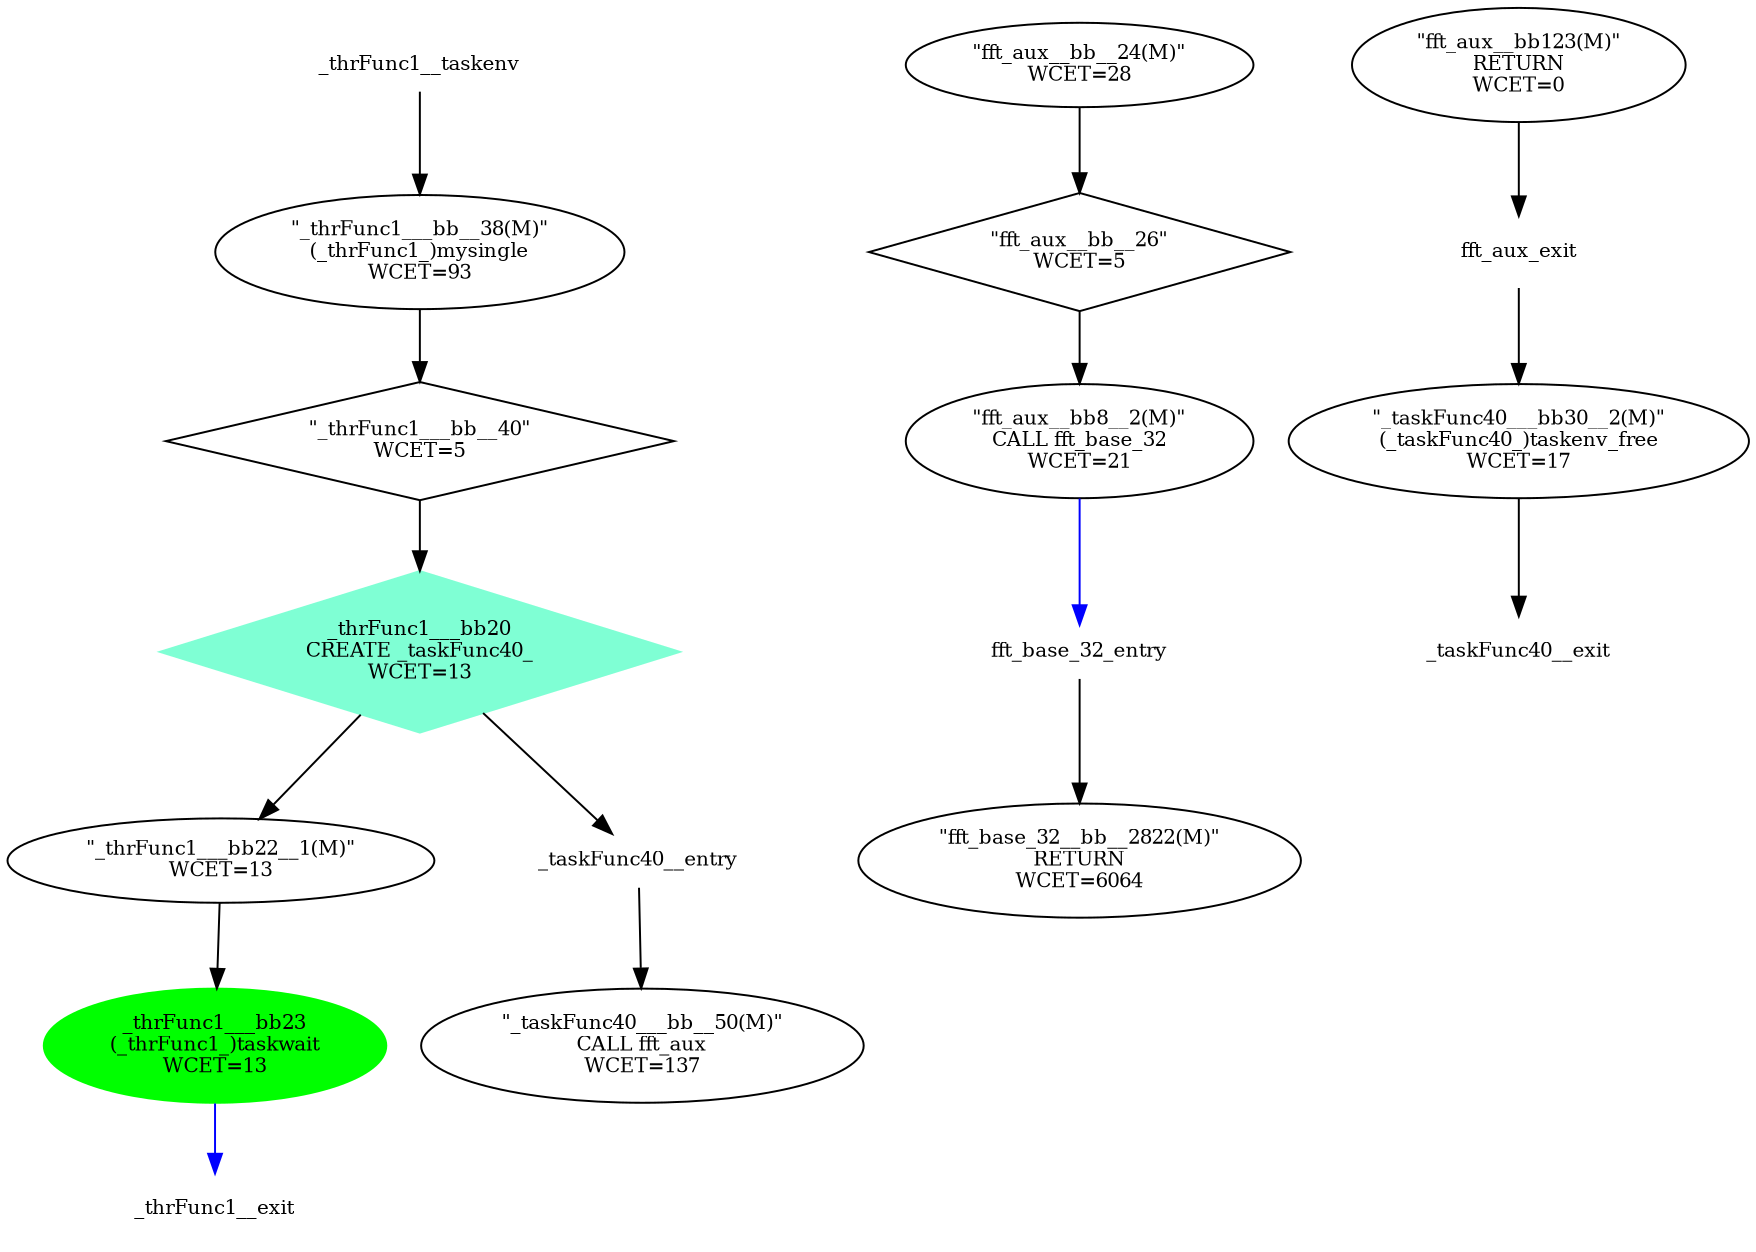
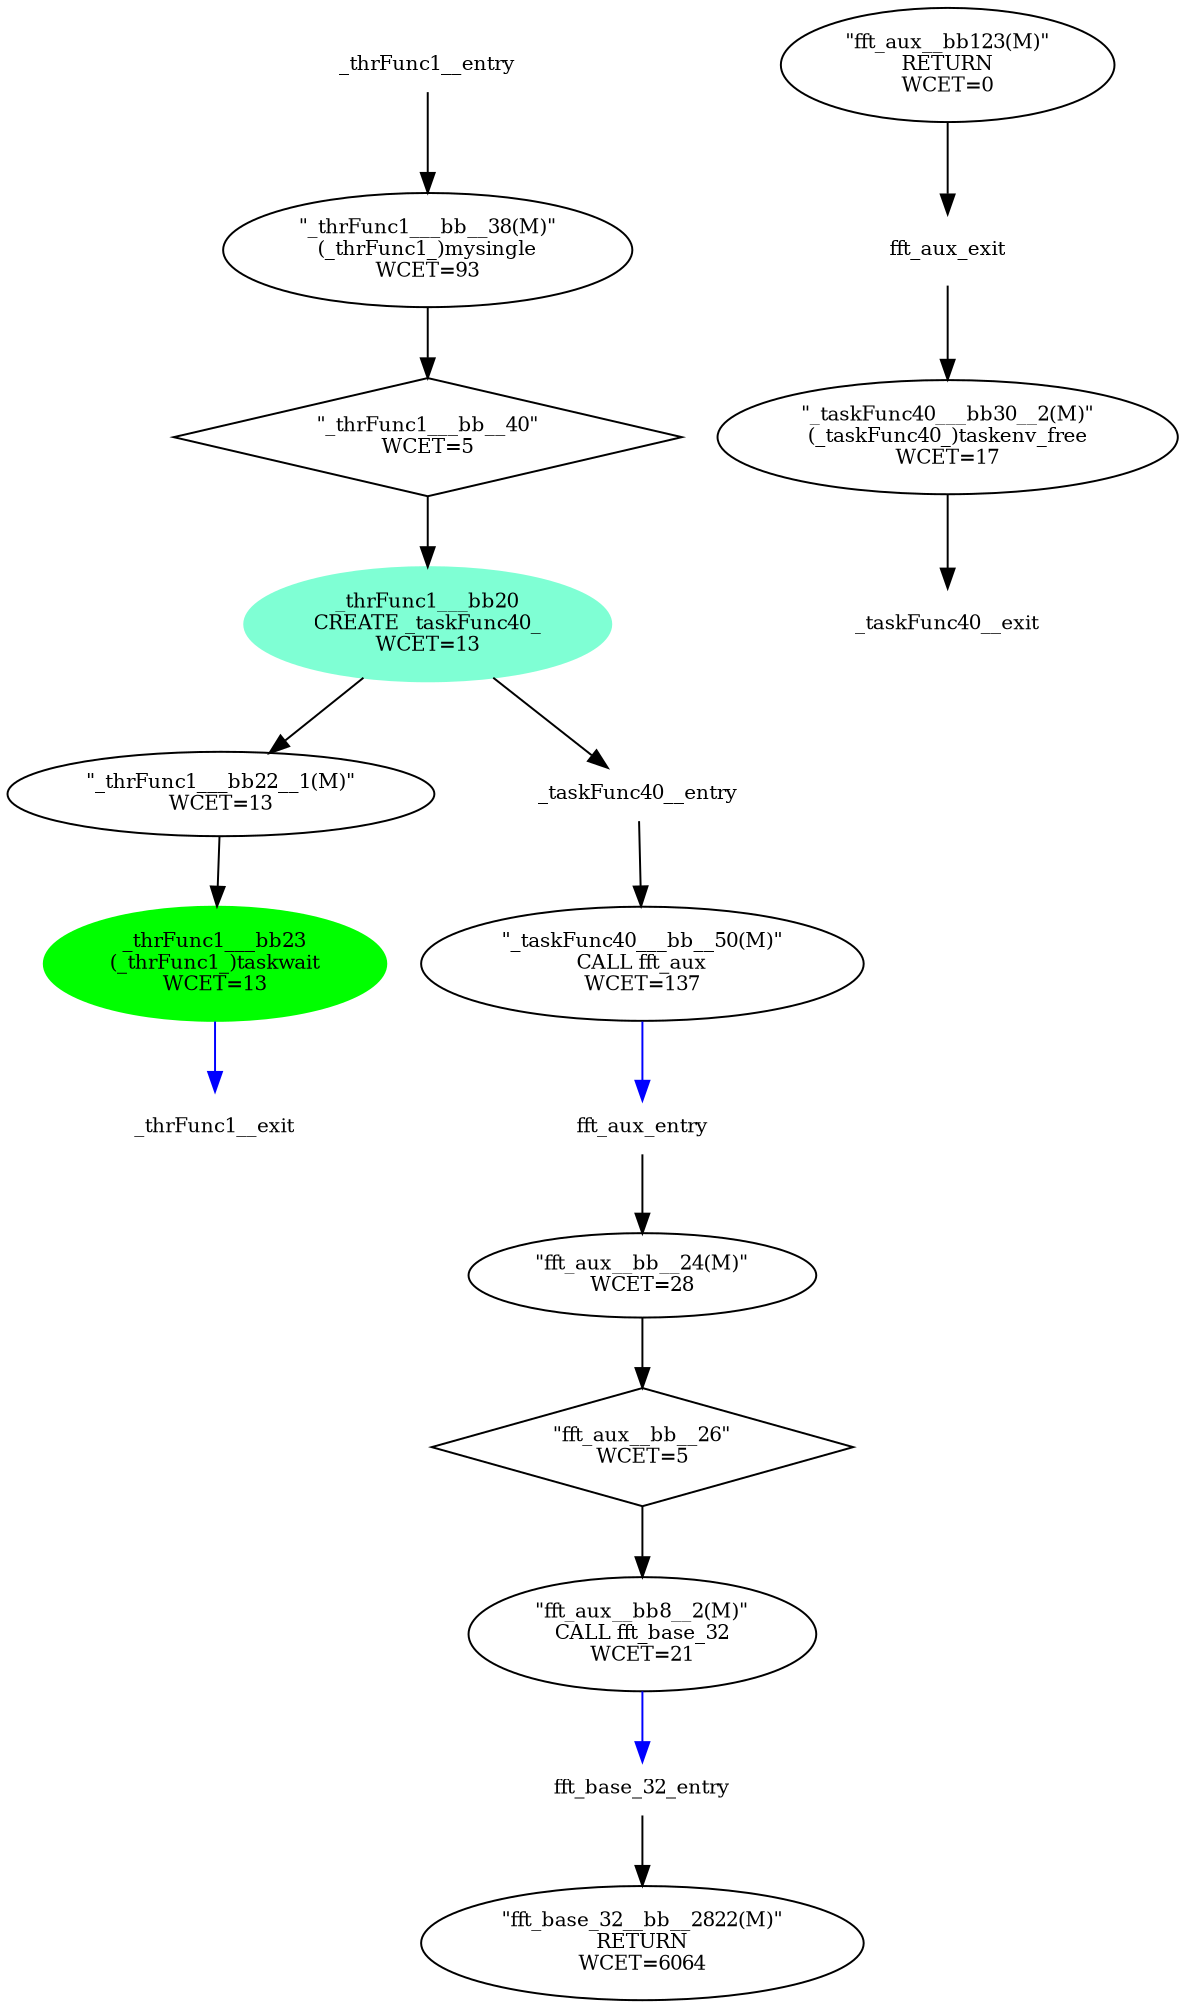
node "_thrFunc1__taskenv": label "_thrFunc1__taskenv" -> "_thrFunc1__entry"
node "_thrFunc1___bb20 CREATE _taskFunc40_ WCET=13": shape diamond -> ellipse
node "fft_aux_entry": added
